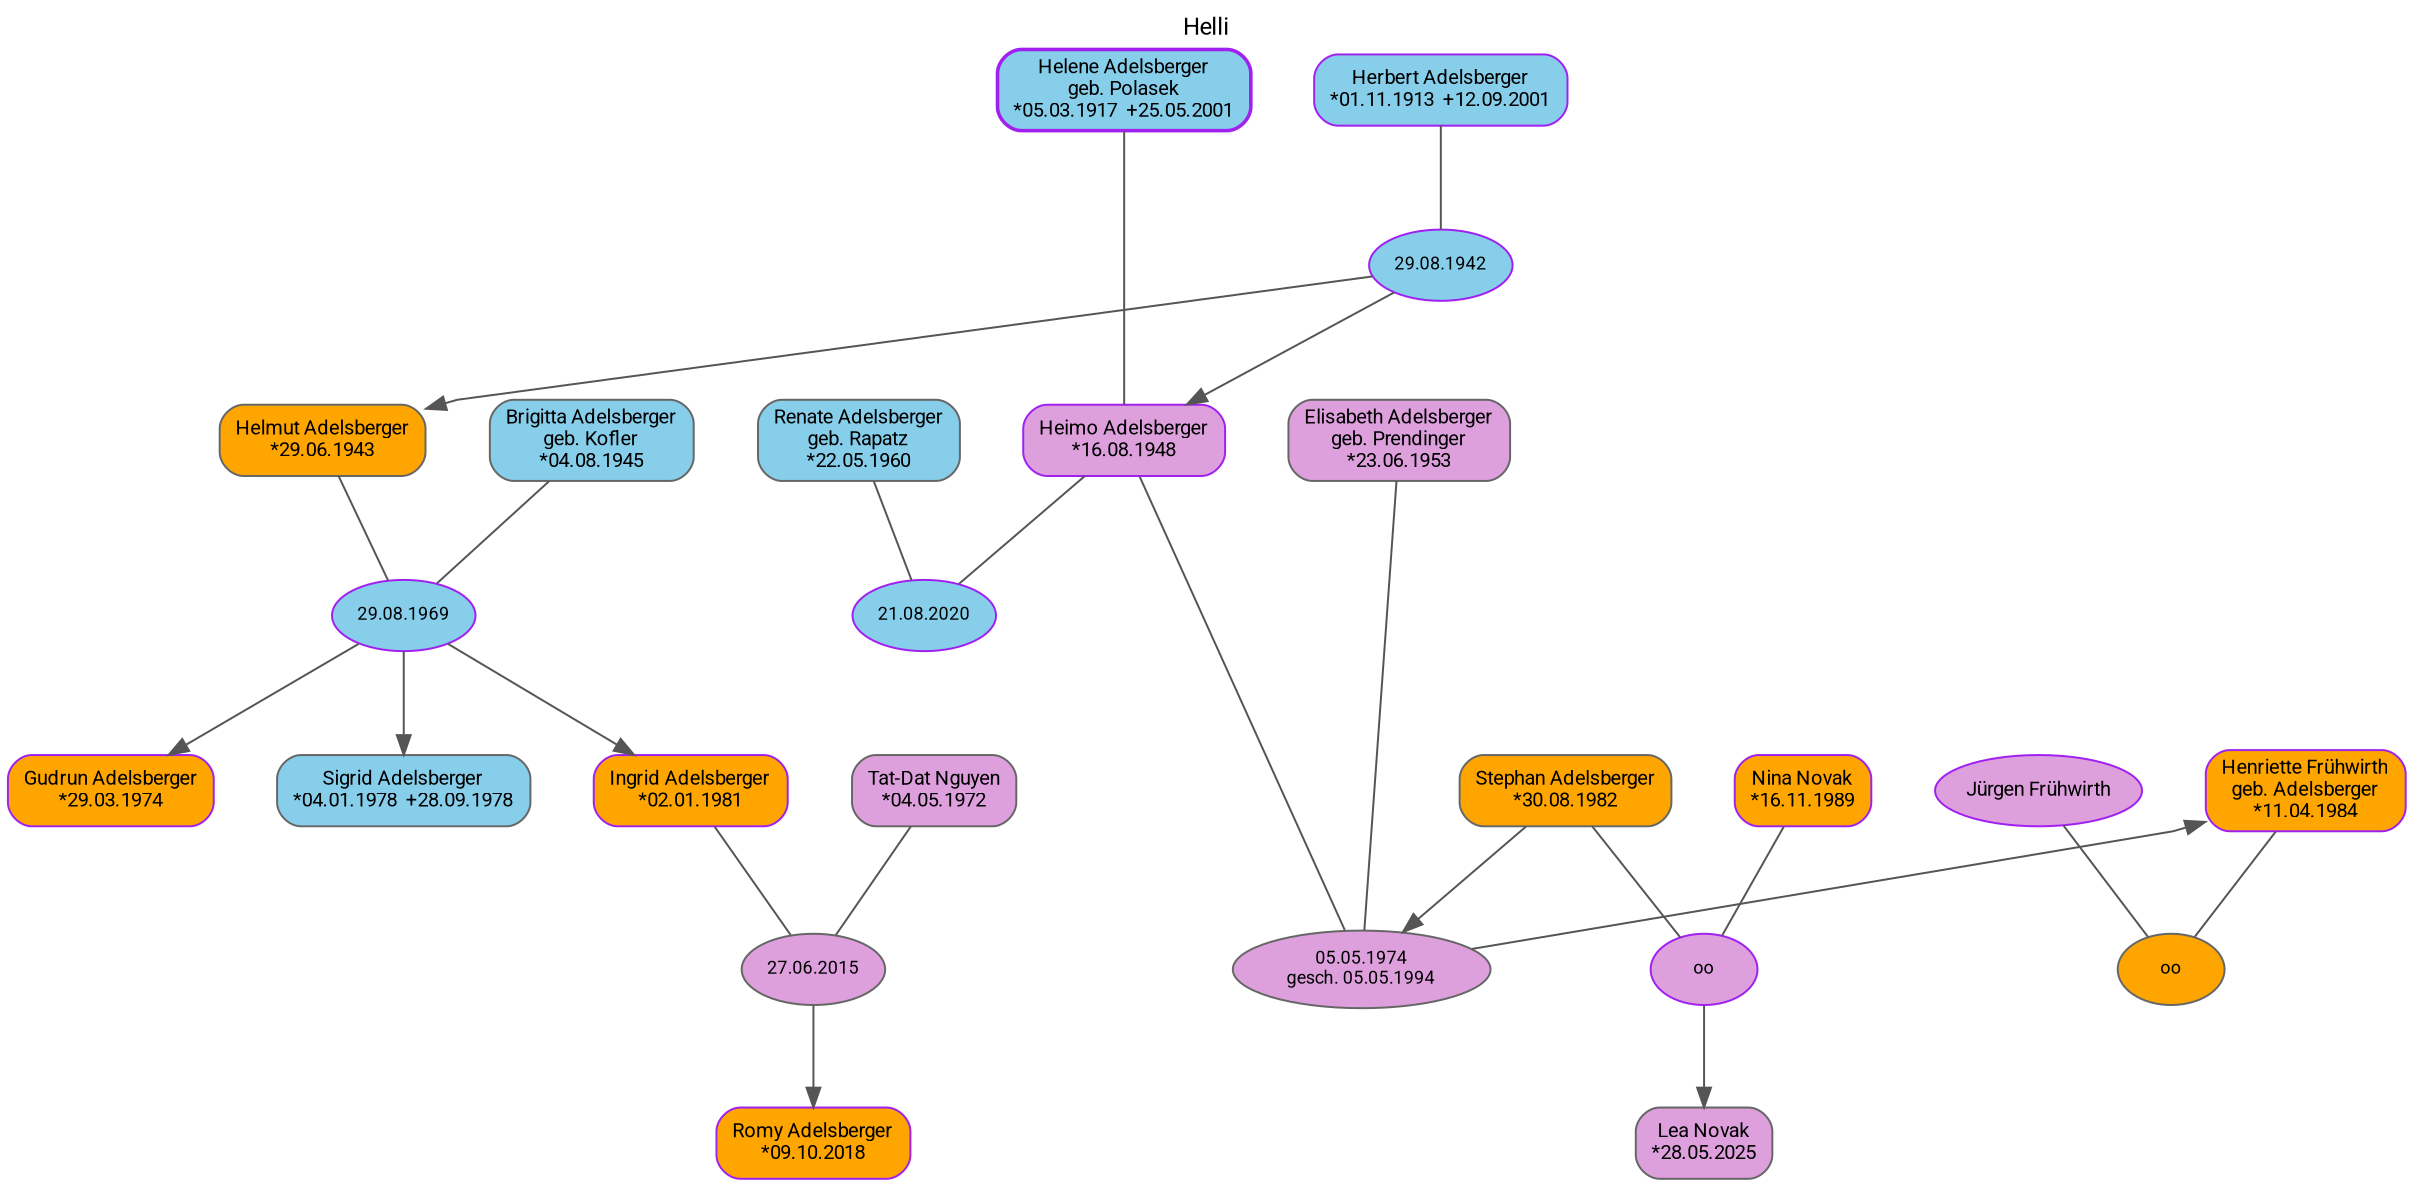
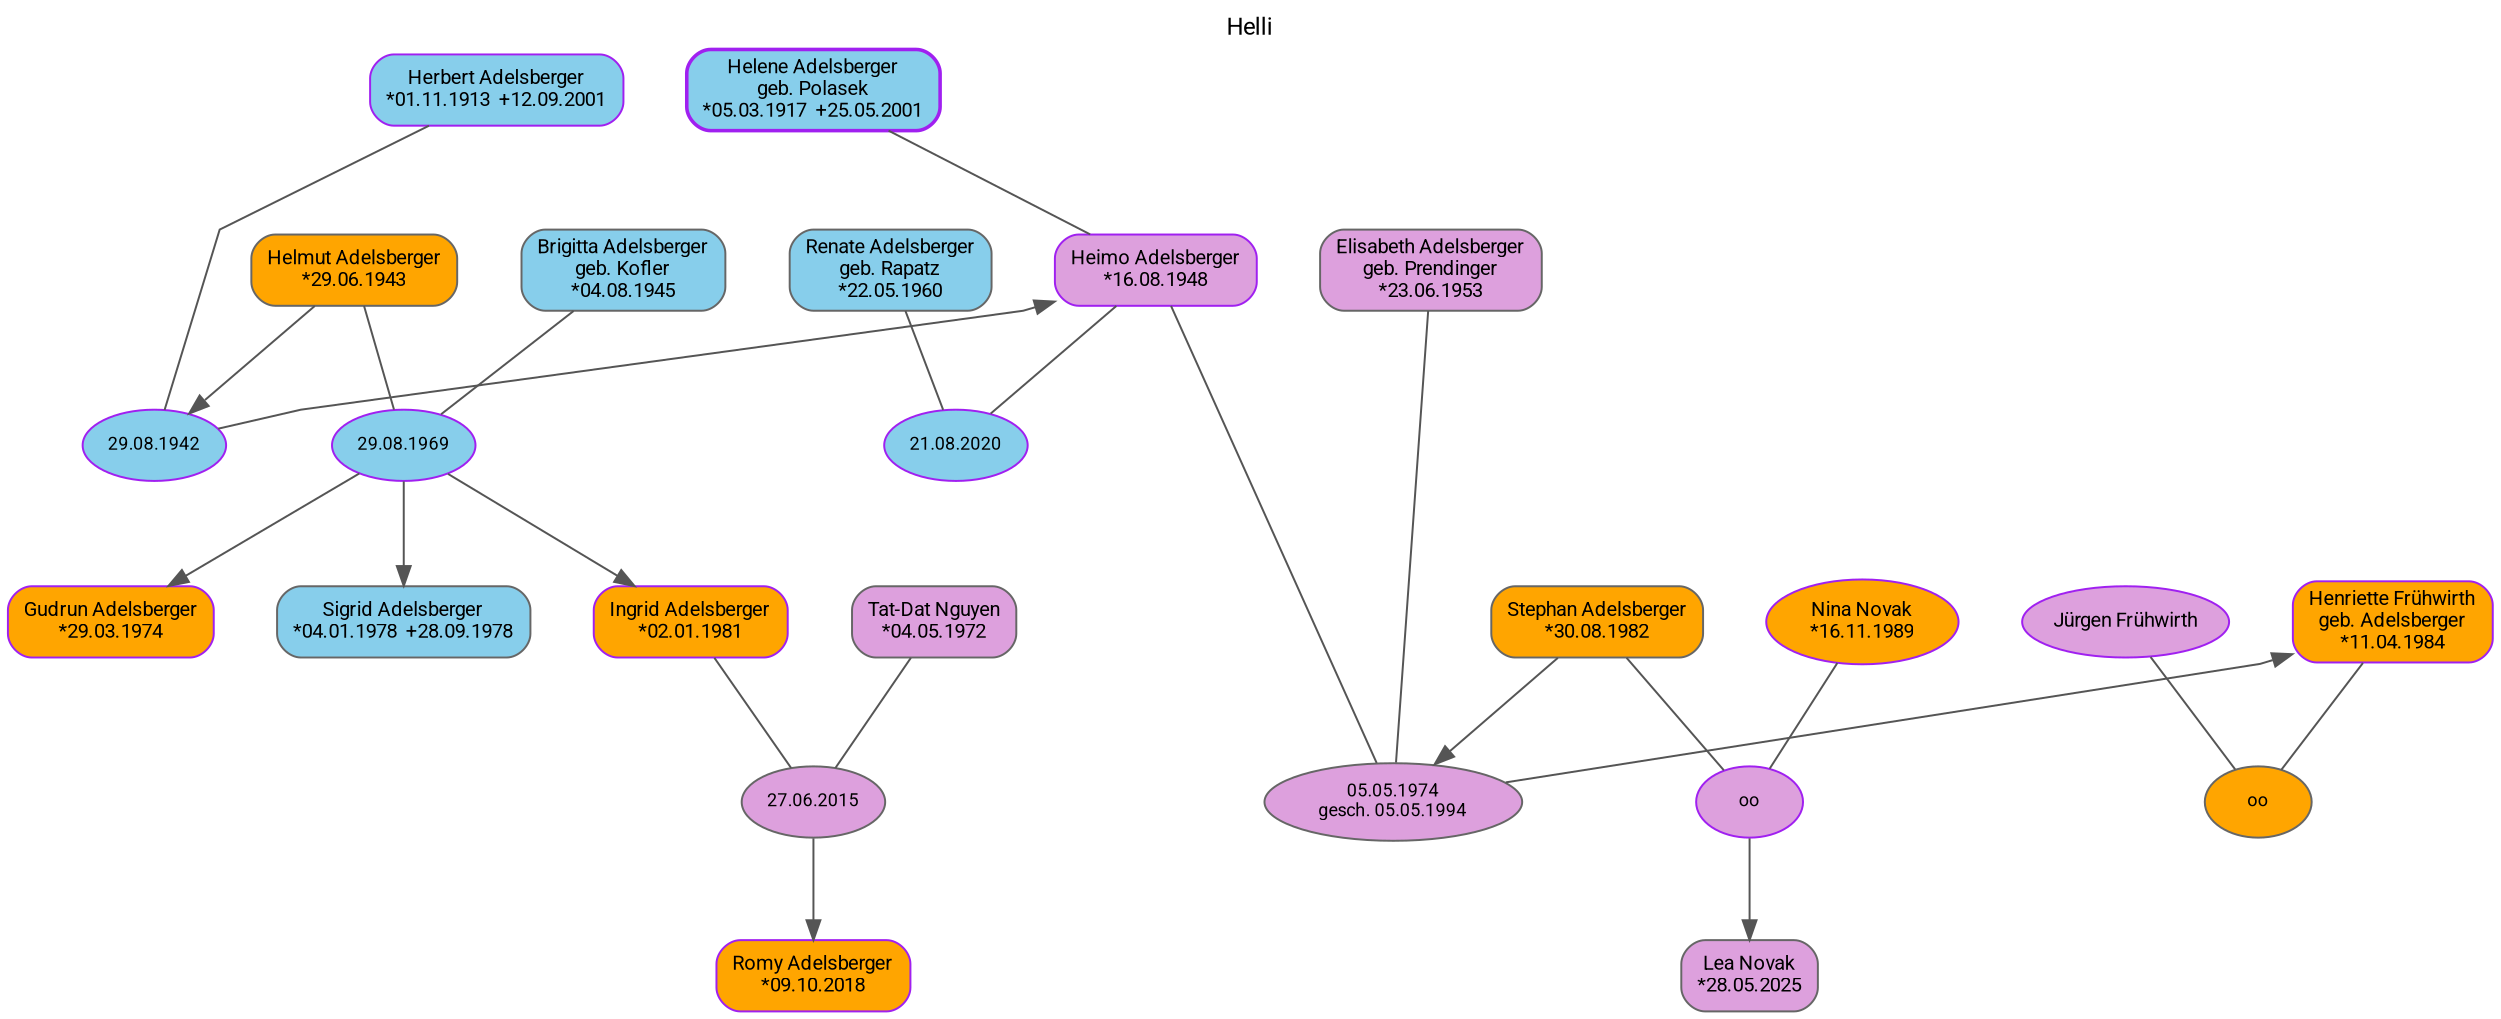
edge "29.08.1942" -> "Helmut Adelsberger *29.06.1943": reversed
node "Nina Novak *16.11.1989": shape box -> ellipse
